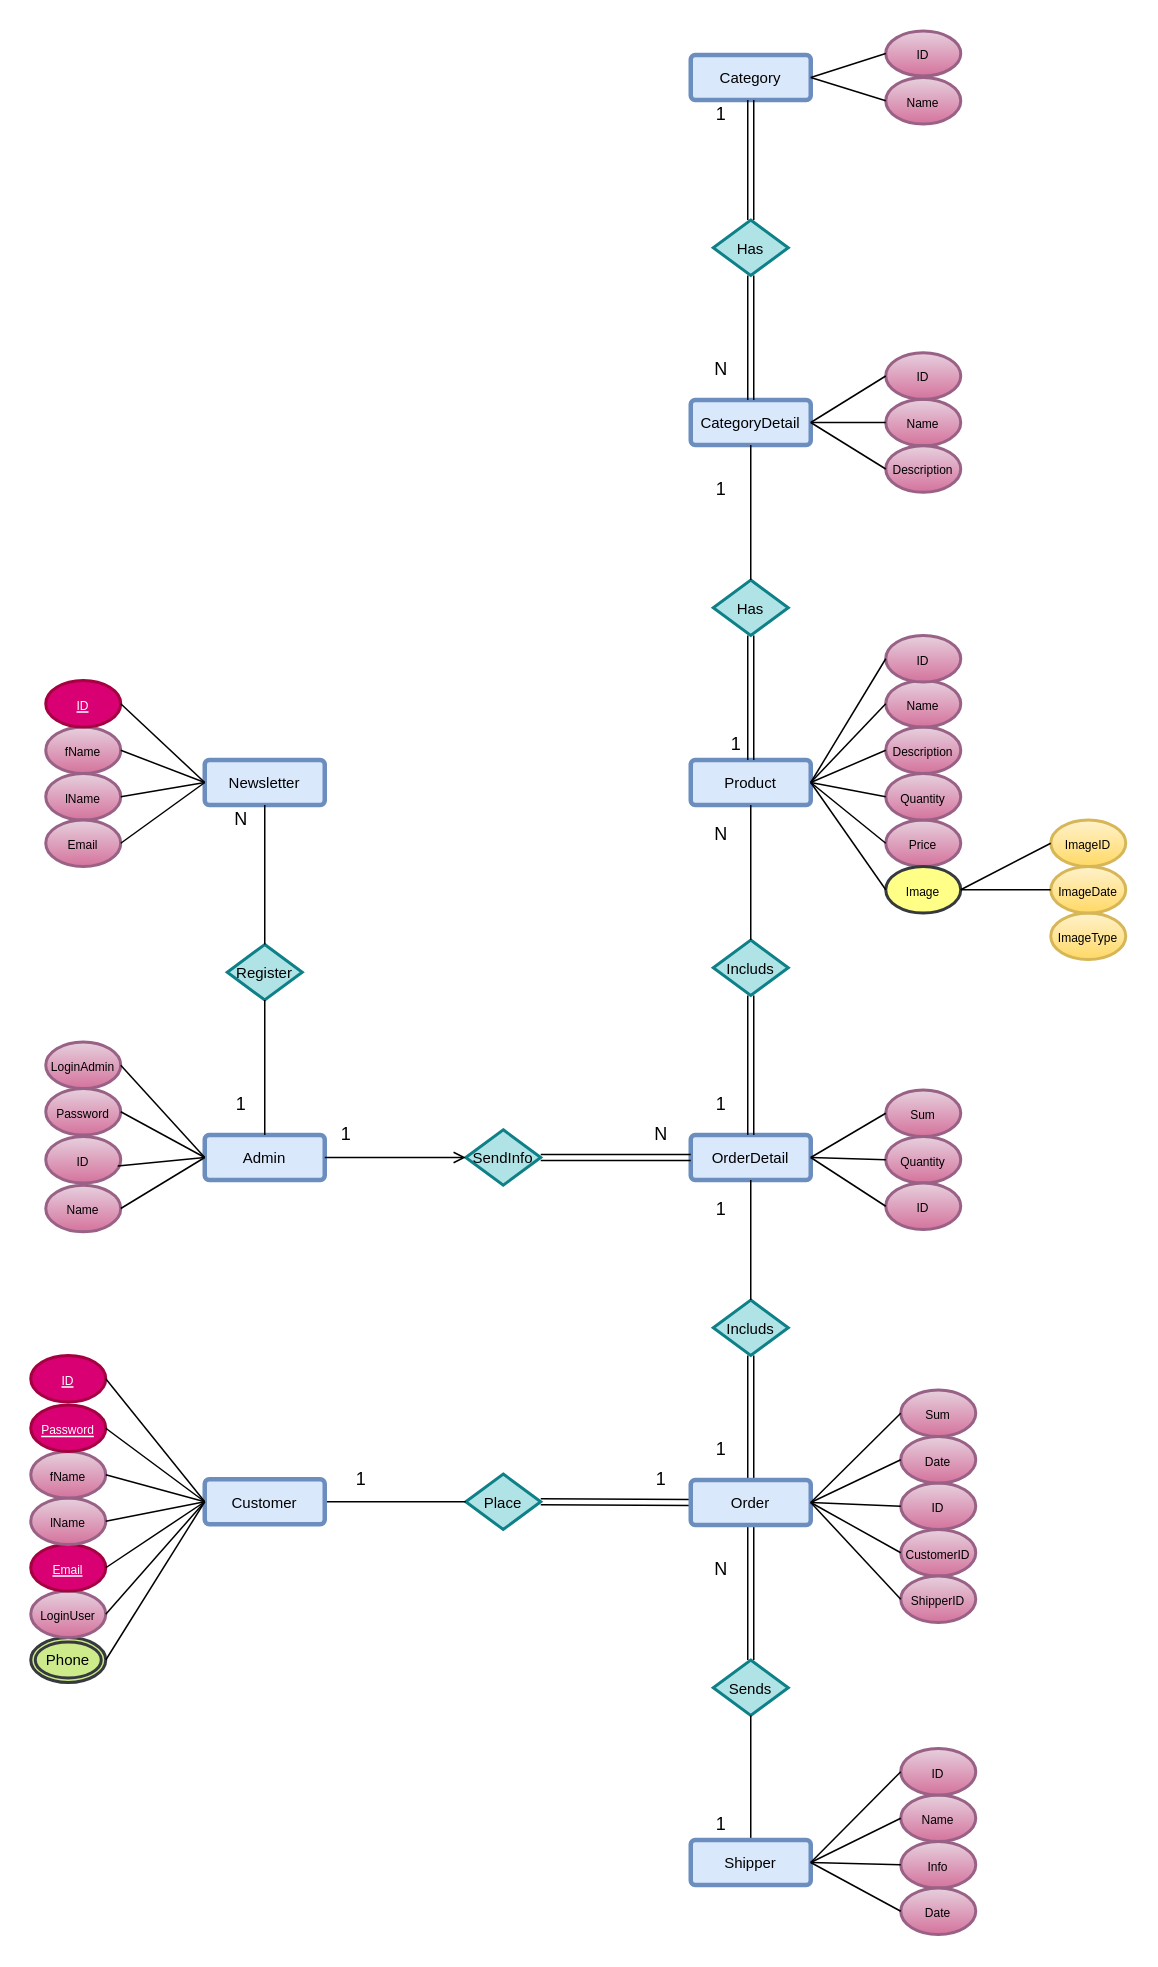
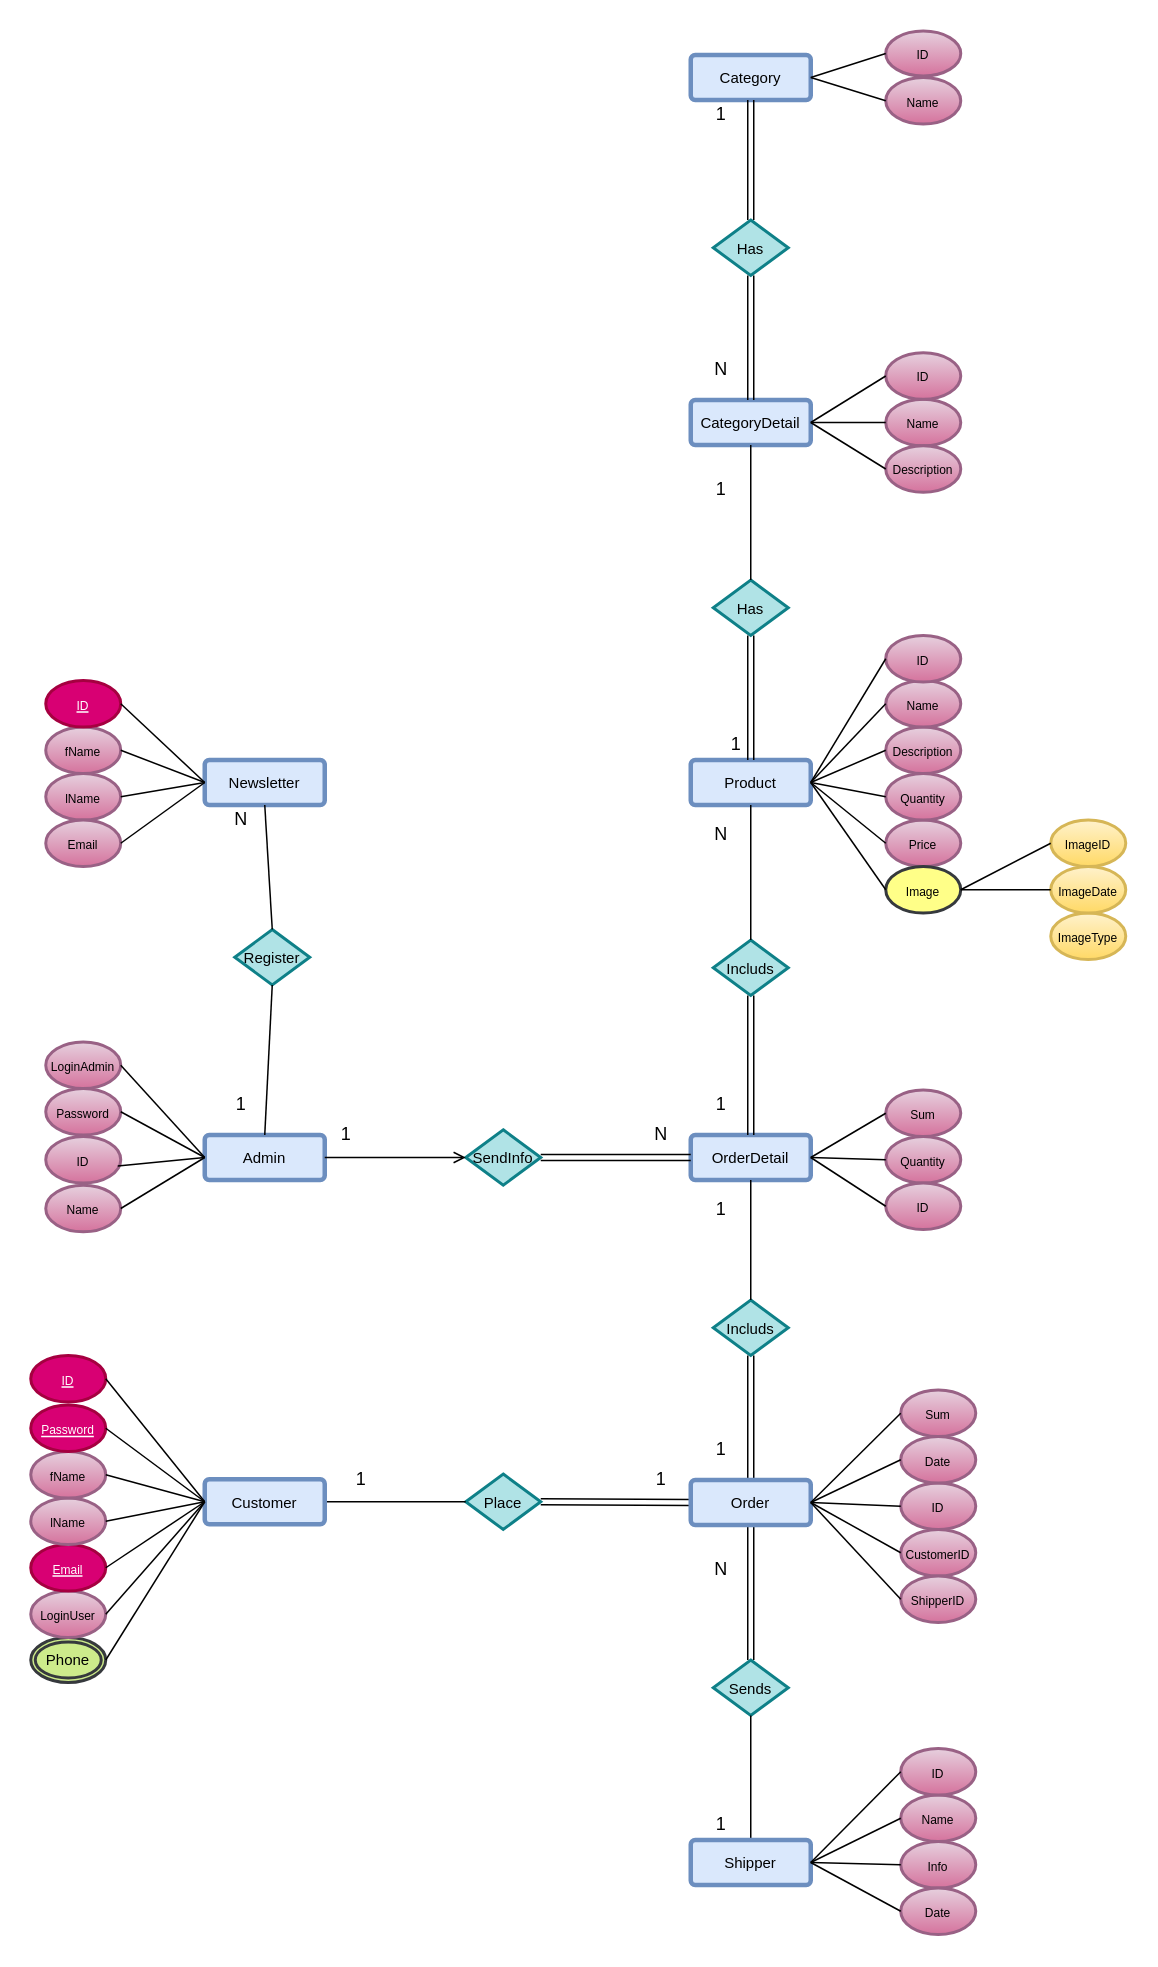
node "Register": moved (265, 972) -> (272, 957)
